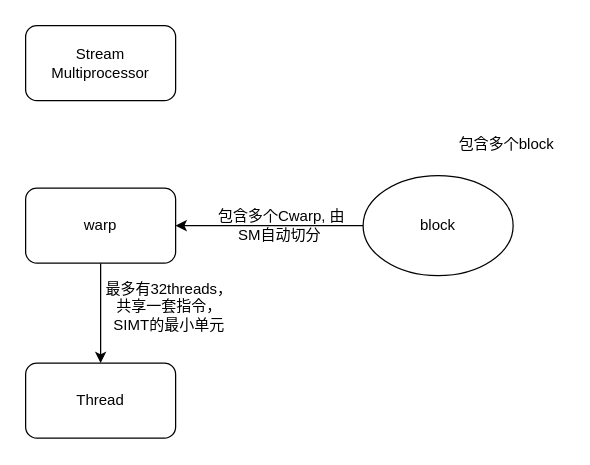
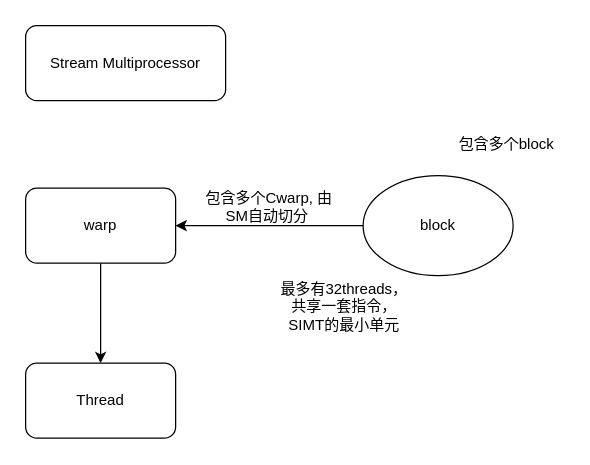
node "Stream Multiprocessor": size 150x75 -> 200x75
node "包含多个Cwarp, 由SM自动切分": moved (282, 226) -> (269, 207)
node "最多有32threads，共享一套指令，SIMT的最小单元": moved (169, 307) -> (344, 307)
